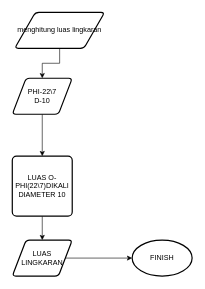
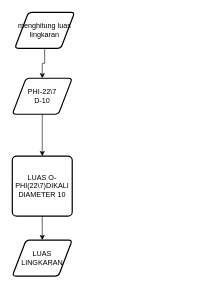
node "menghitung luas lingkaran": size 90x36 -> 60x36
edge "LUAS LINGKARAN" -> "FINISH": removed
node "FINISH": removed
